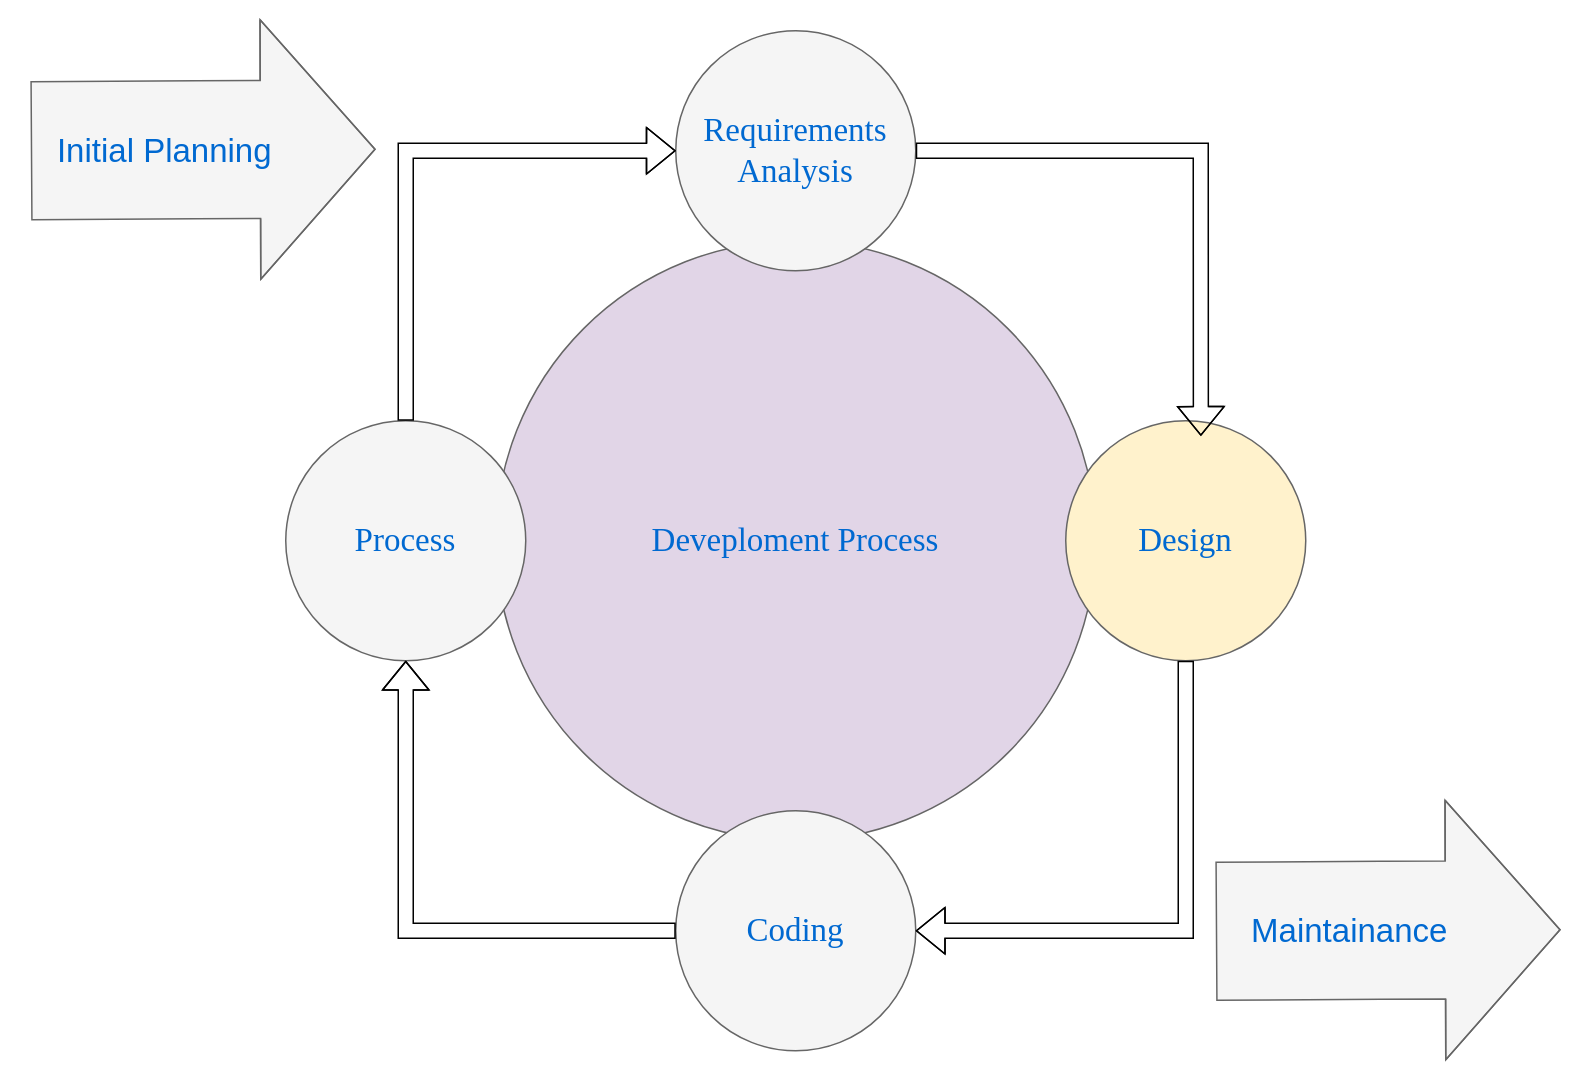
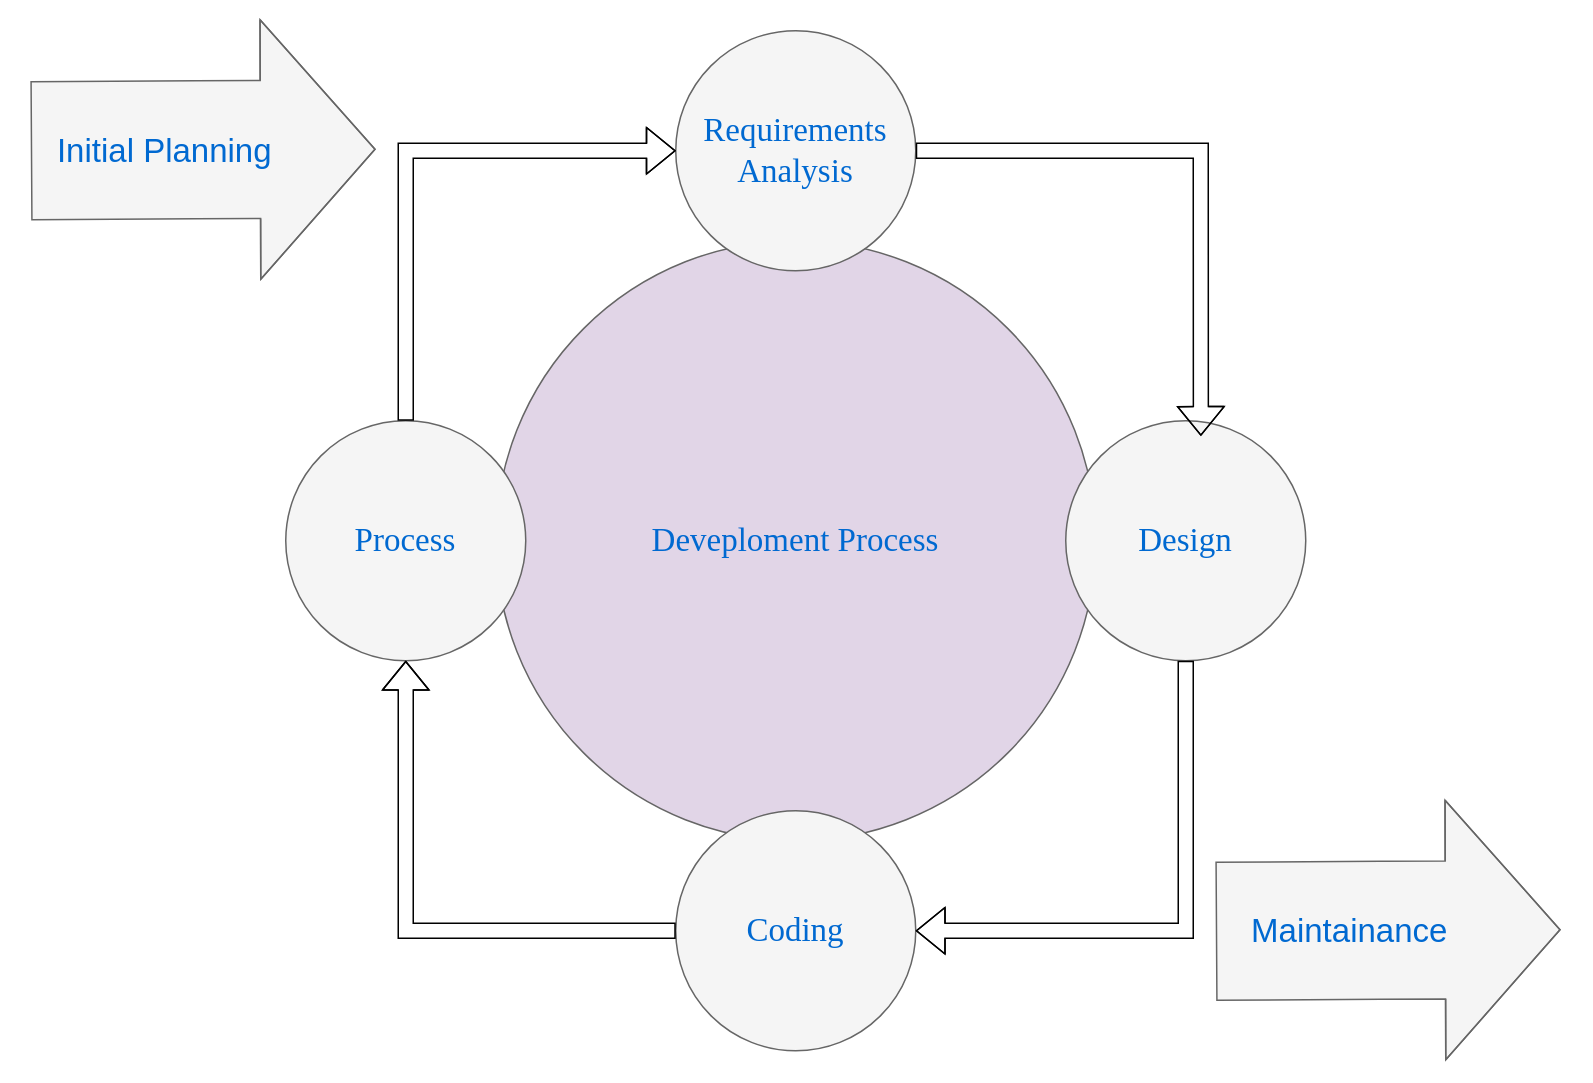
node "Design": fillcolor #fff2cc -> #f5f5f5
